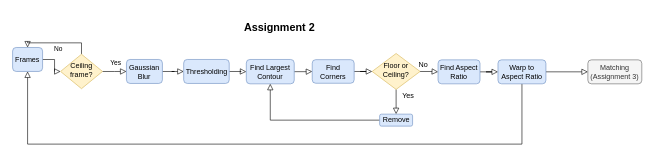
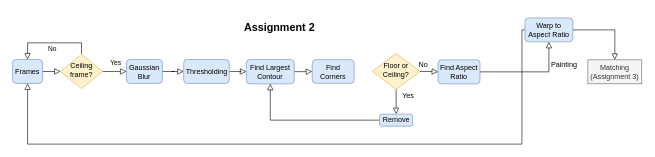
node "Frames": moved (27, 60) -> (27, 72)
node "Painting": added
edge "Find Corners" -> "Floor or Ceiling?": removed
node "Warp to Aspect Ratio": moved (522, 72) -> (549, 30)
node "Matching (Assignment 3)": shape rounded rectangle -> rectangle
